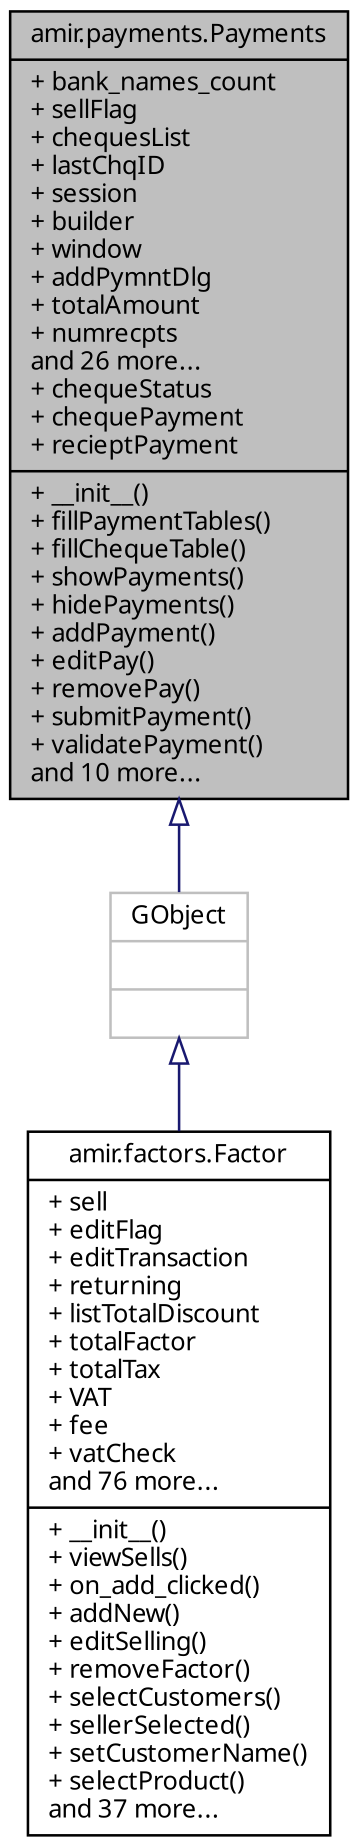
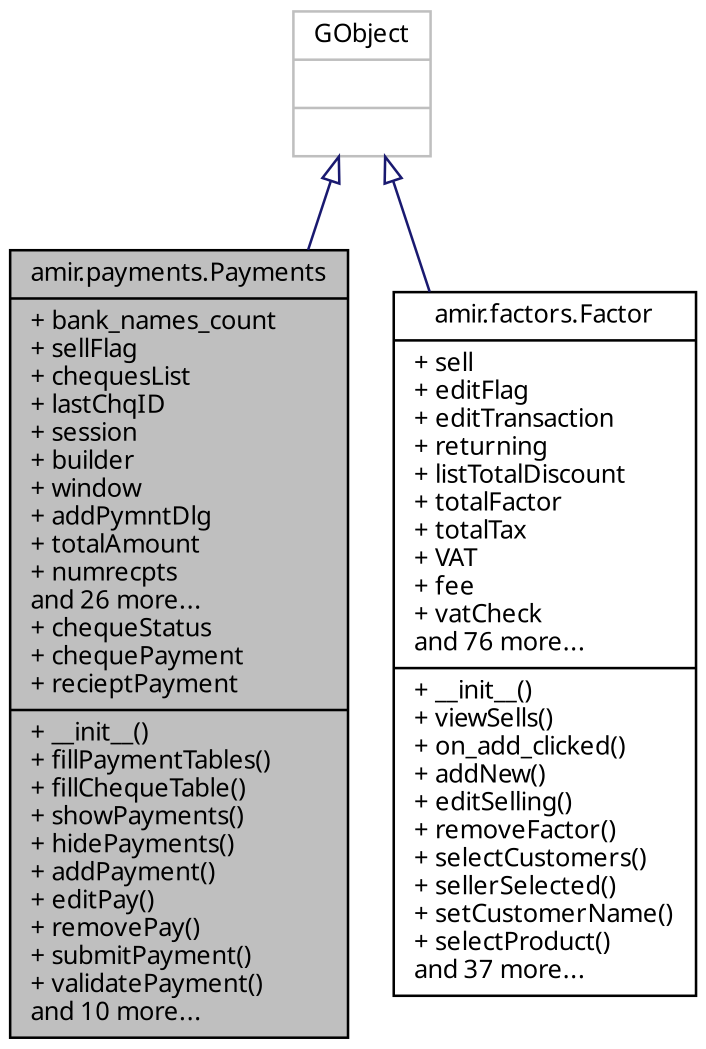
edge "GObject" -> "amir.payments.Payments": reversed
